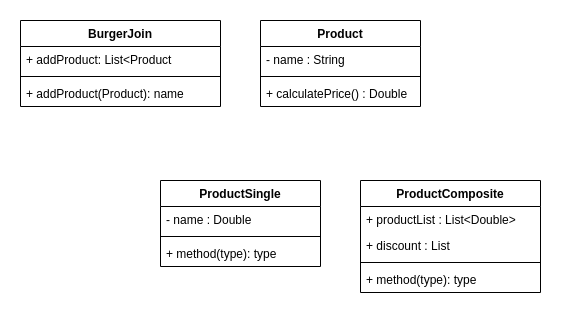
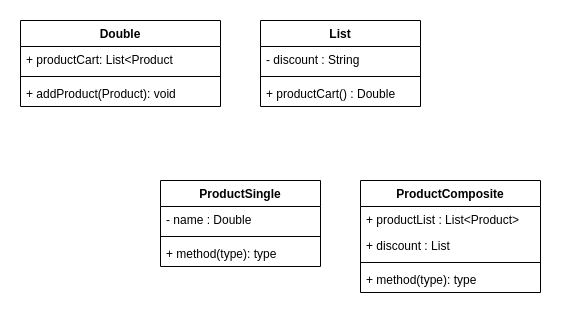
node "BurgerJoin": label "BurgerJoin" -> "Double"
node "Product": label "Product" -> "List"
node "+ addProduct: List<Product": label "+ addProduct: List<Product" -> "+ productCart: List<Product"
node "- name : String": label "- name : String" -> "- discount : String"
node "+ addProduct(Product): name": label "+ addProduct(Product): name" -> "+ addProduct(Product): void"
node "+ calculatePrice() : Double": label "+ calculatePrice() : Double" -> "+ productCart() : Double"
node "+ productList : List<Double>": label "+ productList : List<Double>" -> "+ productList : List<Product>"
